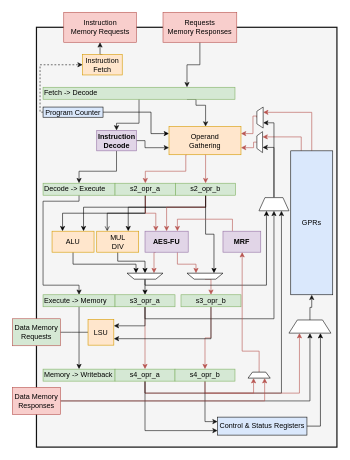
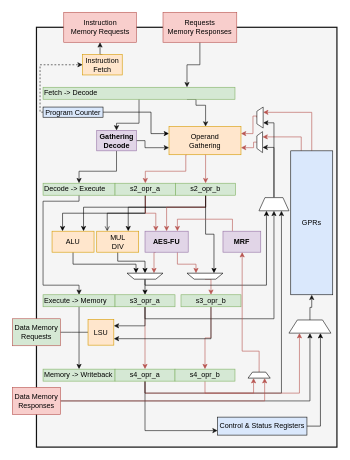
node "Instruction Decode": label "Instruction Decode" -> "Gathering Decode"
edge "s4_opr_b" -> "Control & Status Registers": removed
